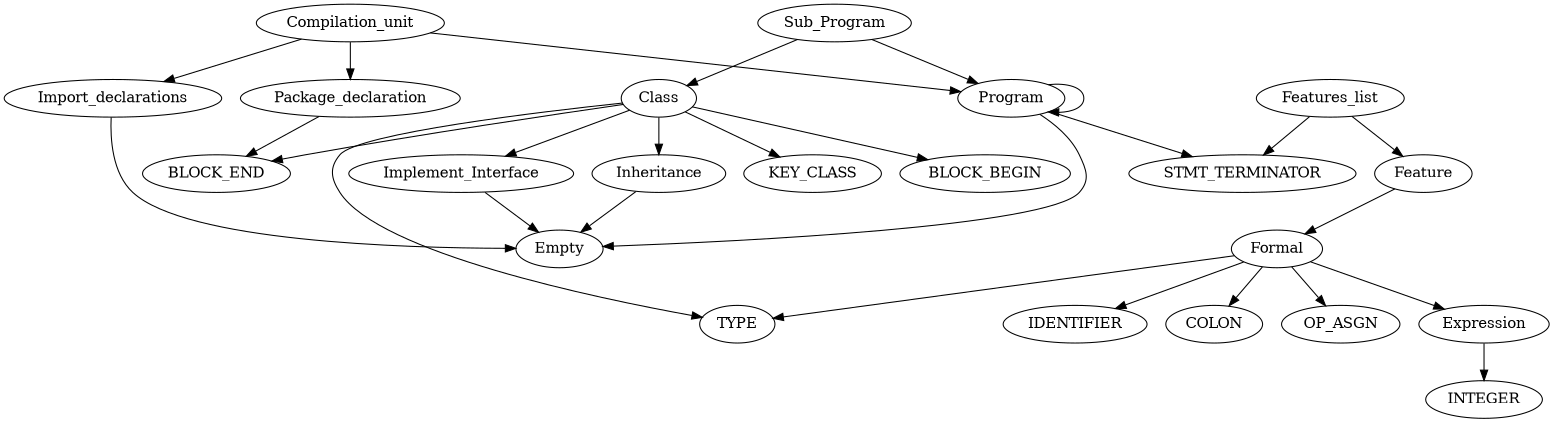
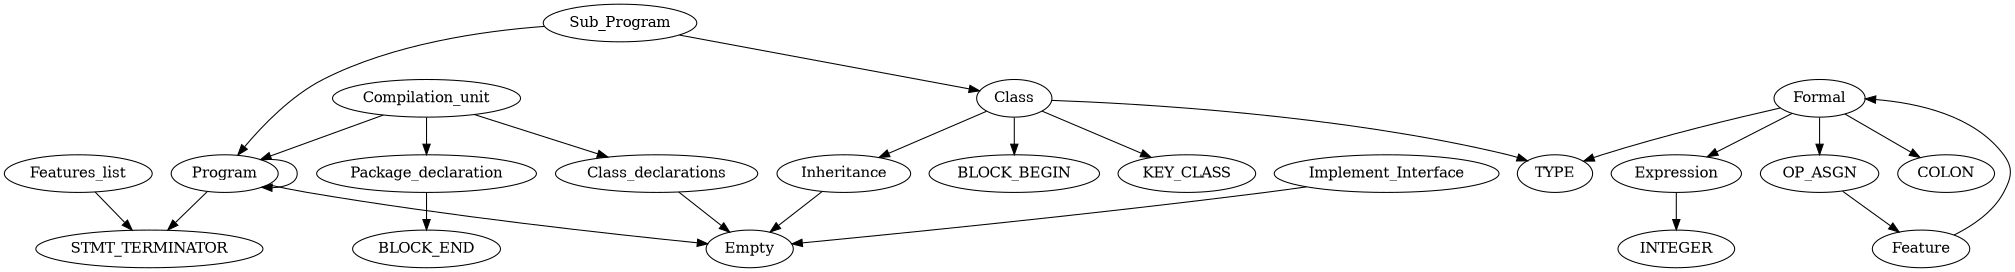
node "Import_declarations": label "Import_declarations" -> "Class_declarations"
edge "Class" -> "BLOCK_END": removed
edge "Class" -> "Implement_Interface": removed
edge "Features_list" -> "Feature": now "OP_ASGN" -> "Feature"
node "IDENTIFIER": removed
